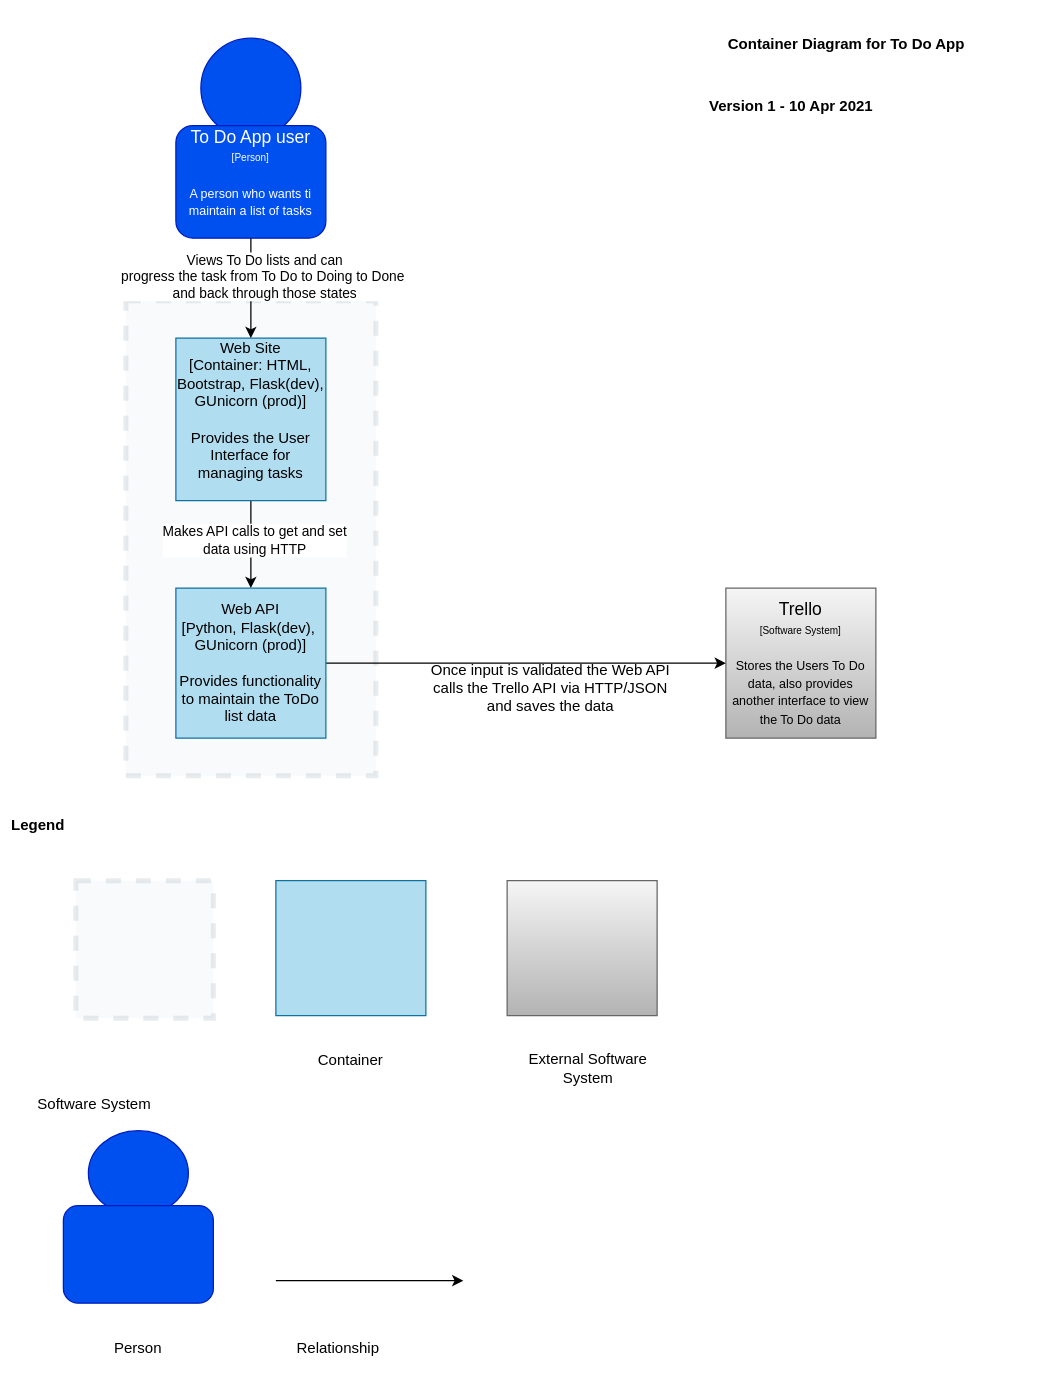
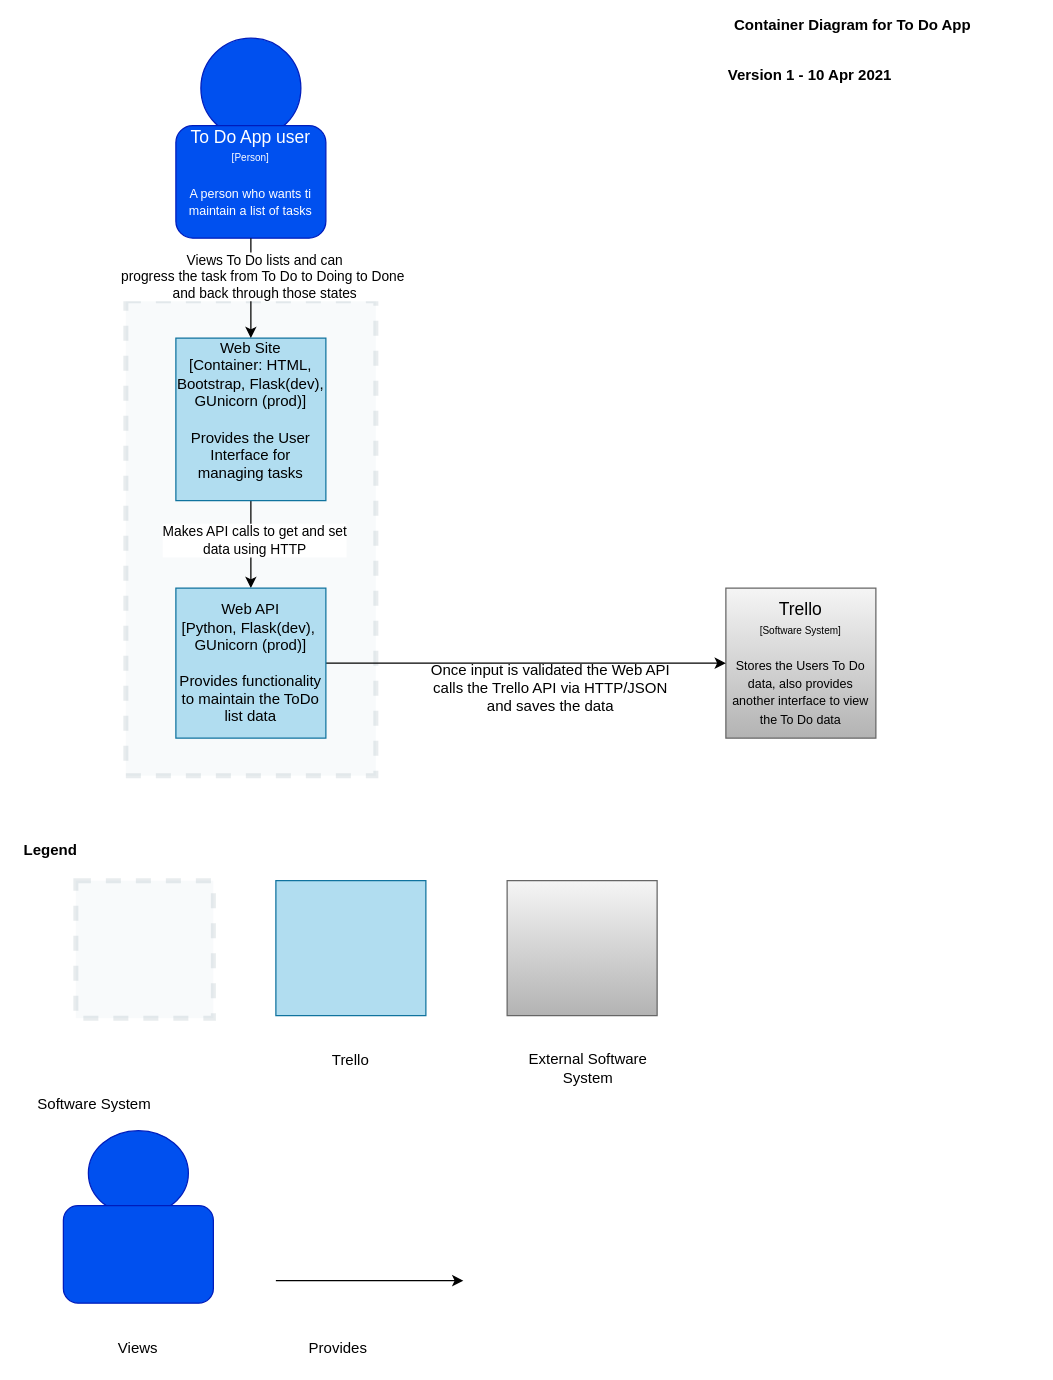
node "Container Diagram for To Do App": moved (876, 44) -> (882, 26)
node "Version 1 - 10 Apr 2021": moved (844, 107) -> (863, 76)
node "Legend": moved (38, 826) -> (51, 851)
node "Container": label "Container" -> "Trello"
node "Person": label "Person" -> "Views"
node "Relationship": label "Relationship" -> "Provides"
